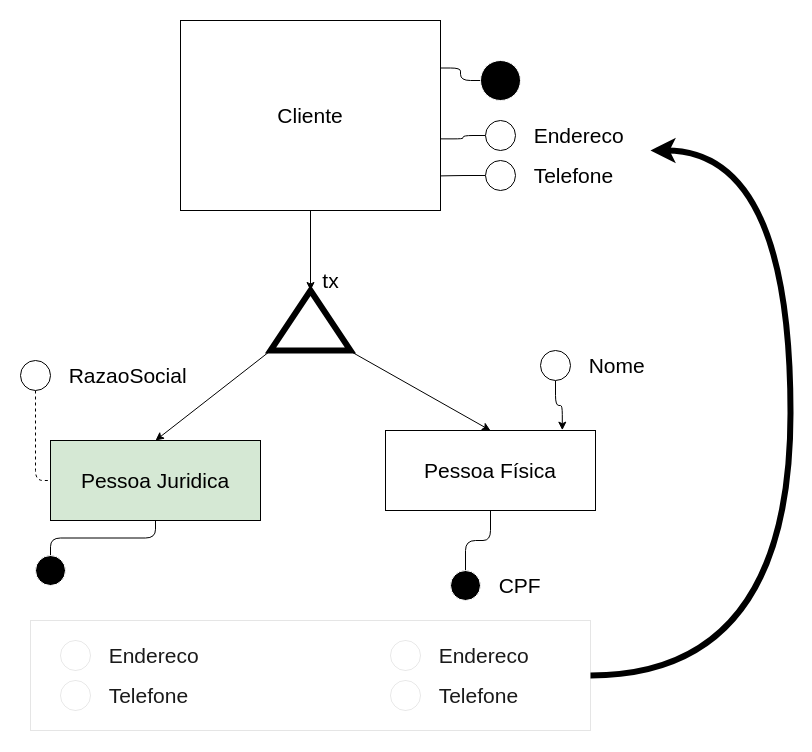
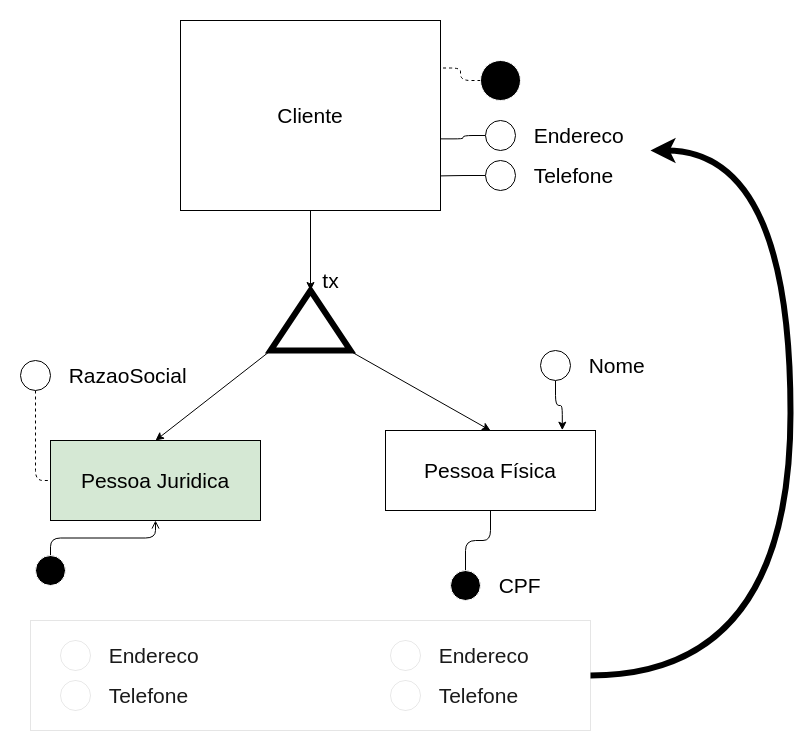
edge "codigoCliente" -- "Cliente": style solid -> dashed
edge "Pessoa Juridica" -- "CNPJ": arrowhead none -> open
